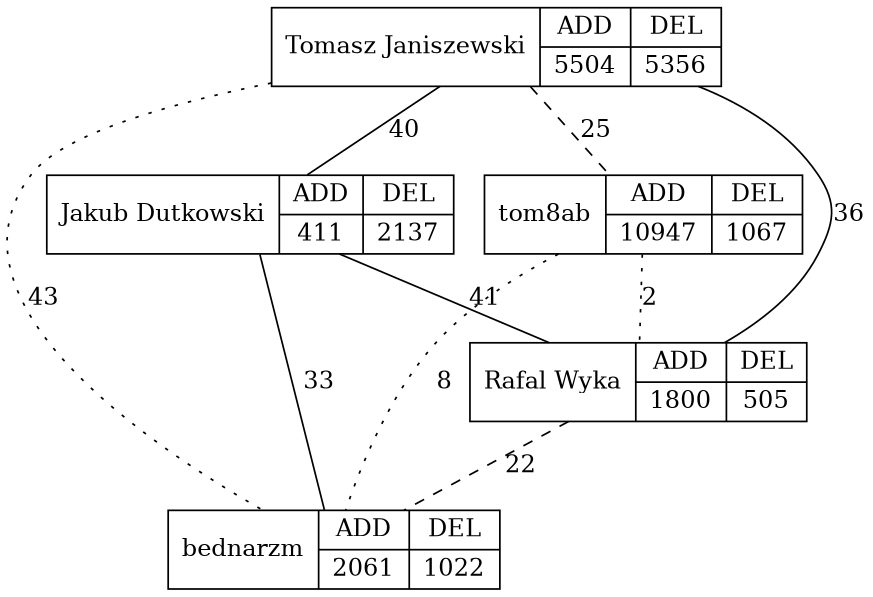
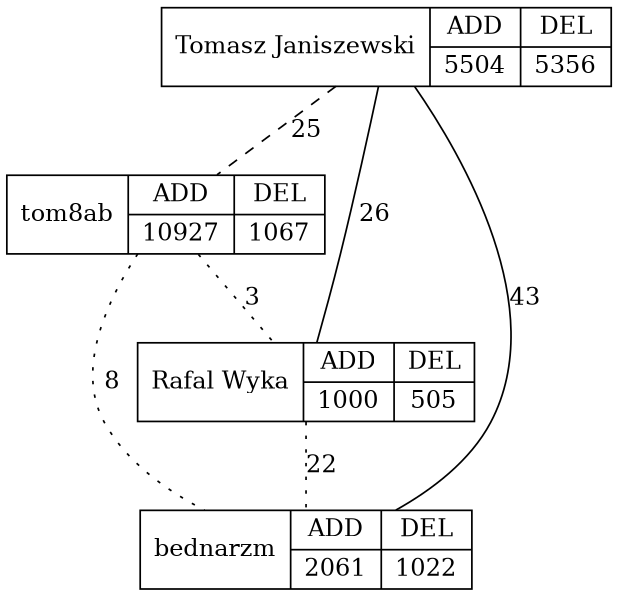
node "Jakub Dutkowski": removed
edge "Tomasz Janiszewski" -- "Rafal Wyka": label "36" -> "26"
node "tom8ab": text "10947" -> "10927"
edge "Tomasz Janiszewski" -- "bednarzm": style dotted -> solid
edge "tom8ab" -- "Rafal Wyka": label "2" -> "3"
node "Rafal Wyka": text "1800" -> "1000"
edge "Rafal Wyka" -- "bednarzm": style dashed -> dotted
